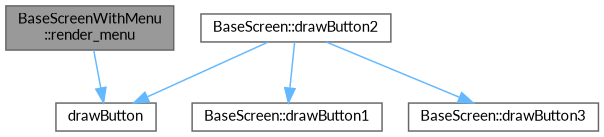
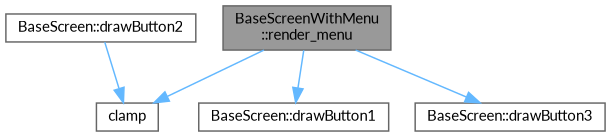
edge "BaseScreen::drawButton2" -> "BaseScreen::drawButton1": now "BaseScreenWithMenu ::render_menu" -> "BaseScreen::drawButton1"
edge "BaseScreen::drawButton2" -> "BaseScreen::drawButton3": now "BaseScreenWithMenu ::render_menu" -> "BaseScreen::drawButton3"
node "drawButton": label "drawButton" -> "clamp"
